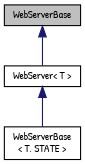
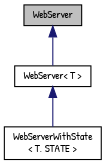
node "WebServerBase": label "WebServerBase" -> "WebServer"
node "WebServerBase < T, STATE >": label "WebServerBase < T, STATE >" -> "WebServerWithState < T, STATE >"
